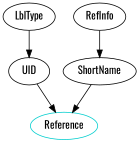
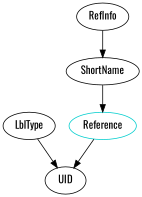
edge "UID" -> "Reference": reversed
